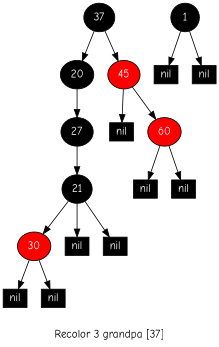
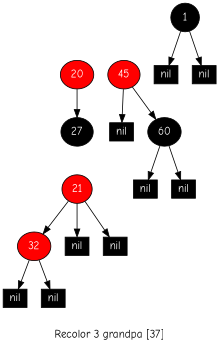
node "37": removed
node "20": fillcolor black -> red
node "60": fillcolor red -> black
edge "27" -> "21": removed
node "21": fillcolor black -> red
node "30": label "30" -> "32"
